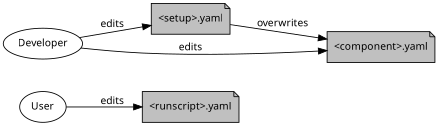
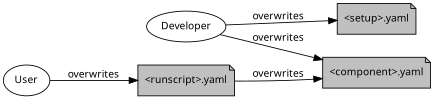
edge "Developer" -> "<setup>.yaml": label " edits " -> " overwrites "
edge "<setup>.yaml" -> "<component>.yaml": now "<runscript>.yaml" -> "<component>.yaml"
edge "Developer" -> "<component>.yaml": label " edits " -> " overwrites "
edge "User" -> "<runscript>.yaml": label " edits " -> " overwrites "
